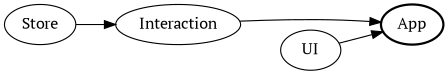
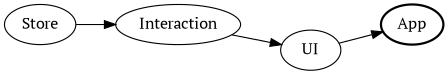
edge "Interaction" -> "App": now "Interaction" -> "UI"
